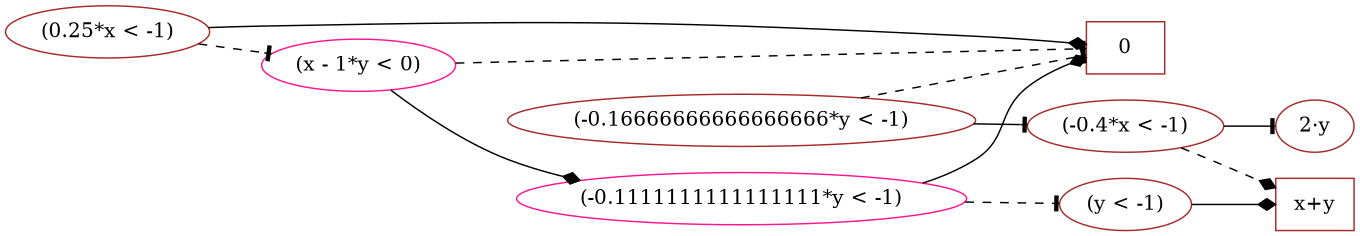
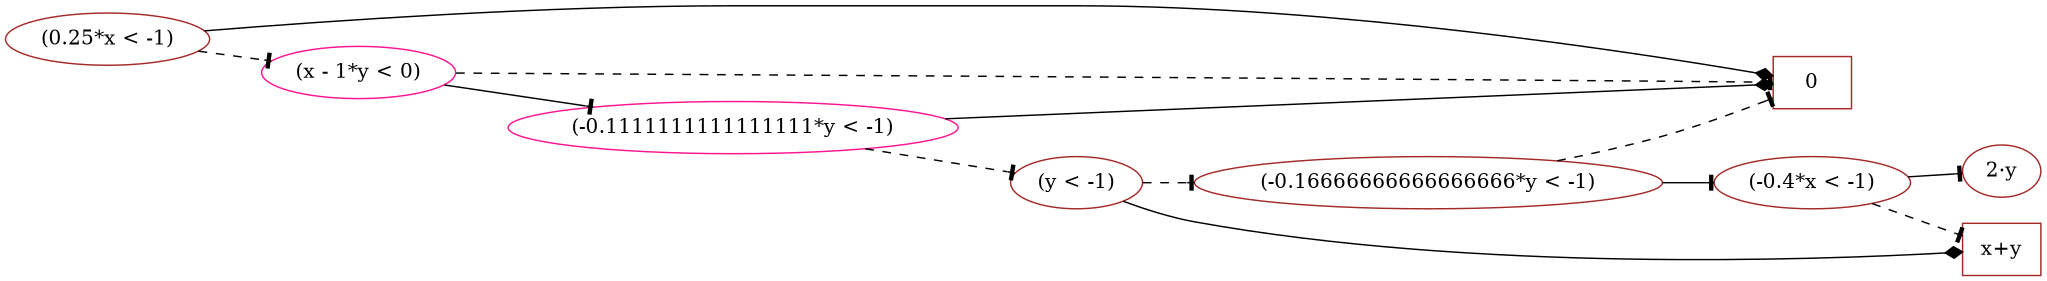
edge "(x - 1*y < 0)" -> "(-0.1111111111111111*y < -1)": arrowhead diamond -> tee
edge "(-0.4*x < -1)" -> "x+y": arrowhead diamond -> tee
edge "(y < -1)" -> "(-0.16666666666666666*y < -1)": added
